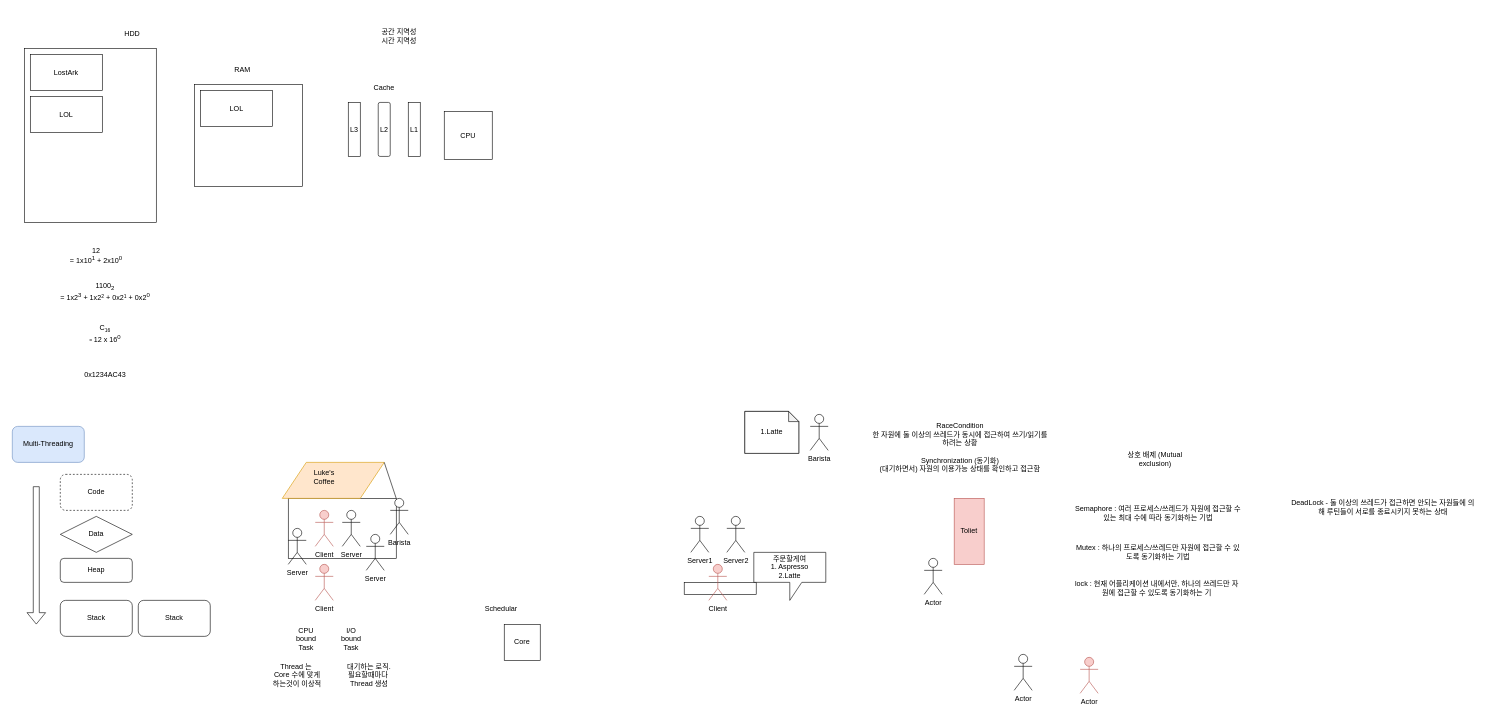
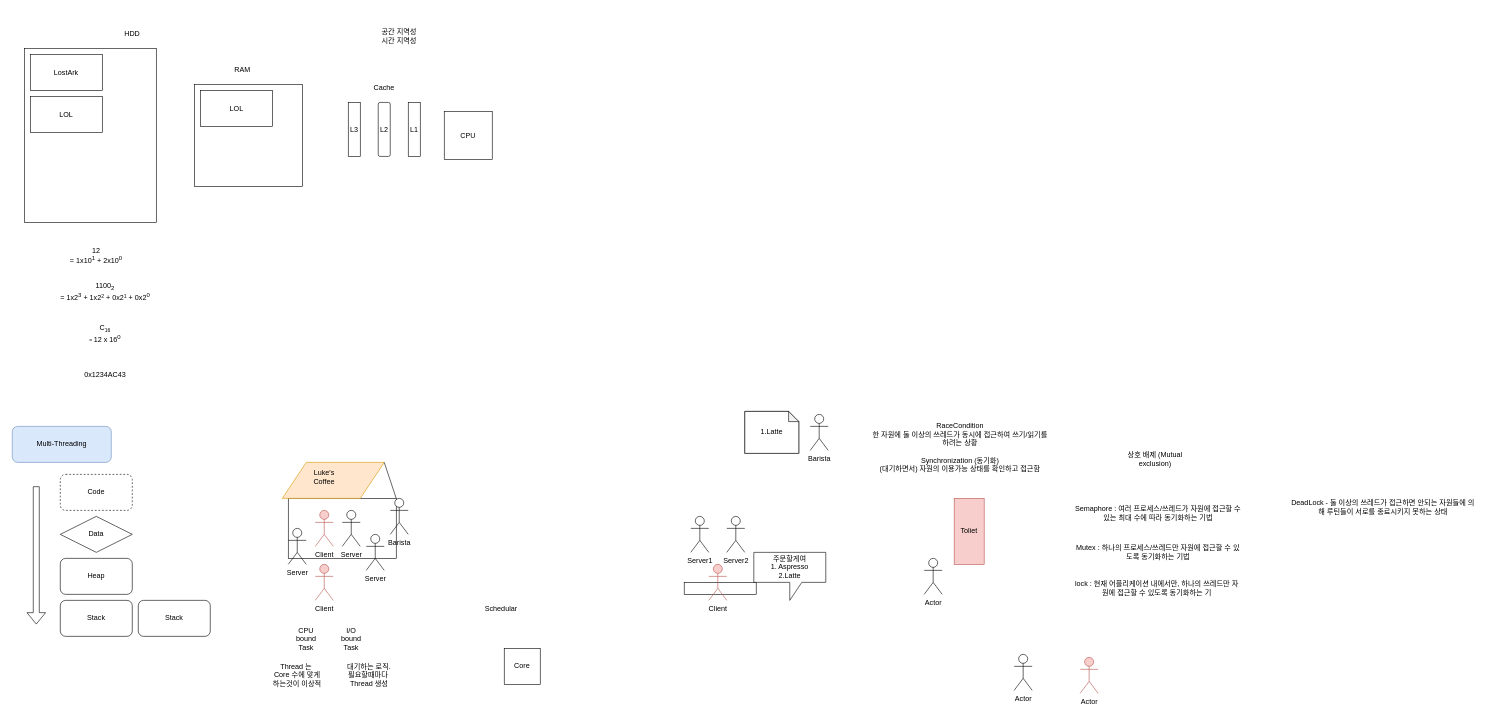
node "Multi-Threading": size 72x36 -> 99x36
node "Heap": size 72x24 -> 72x36
node "Core": moved (522, 642) -> (522, 666)
